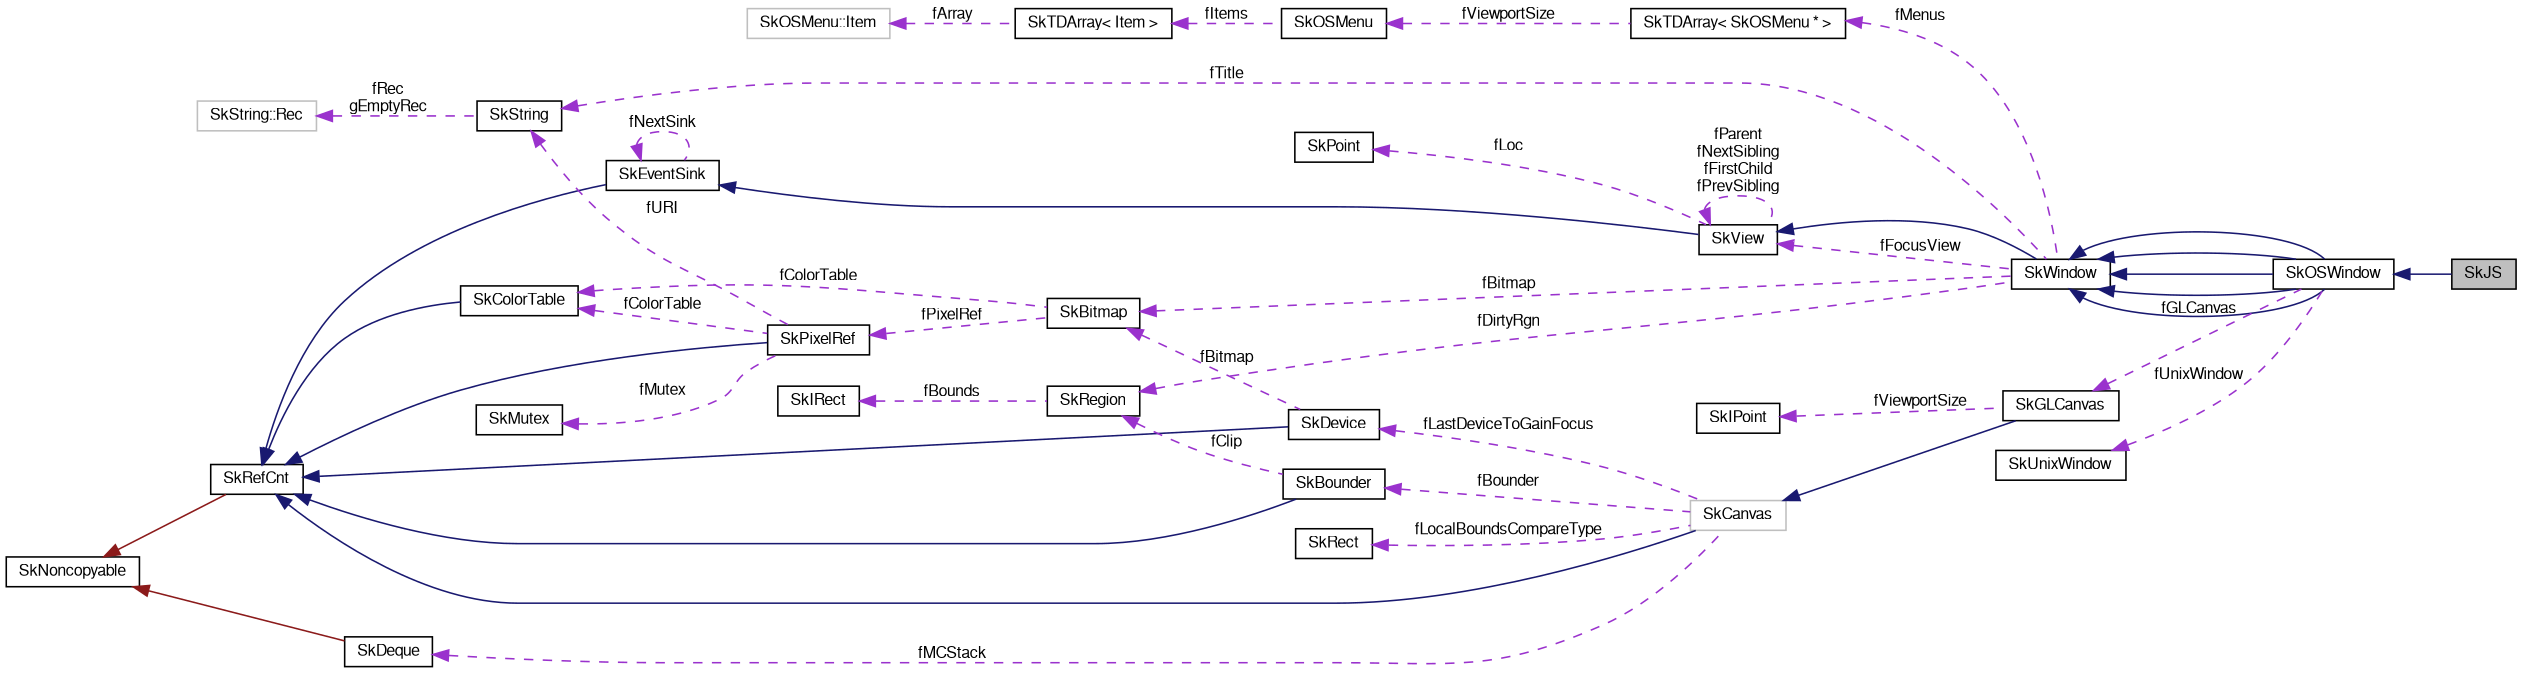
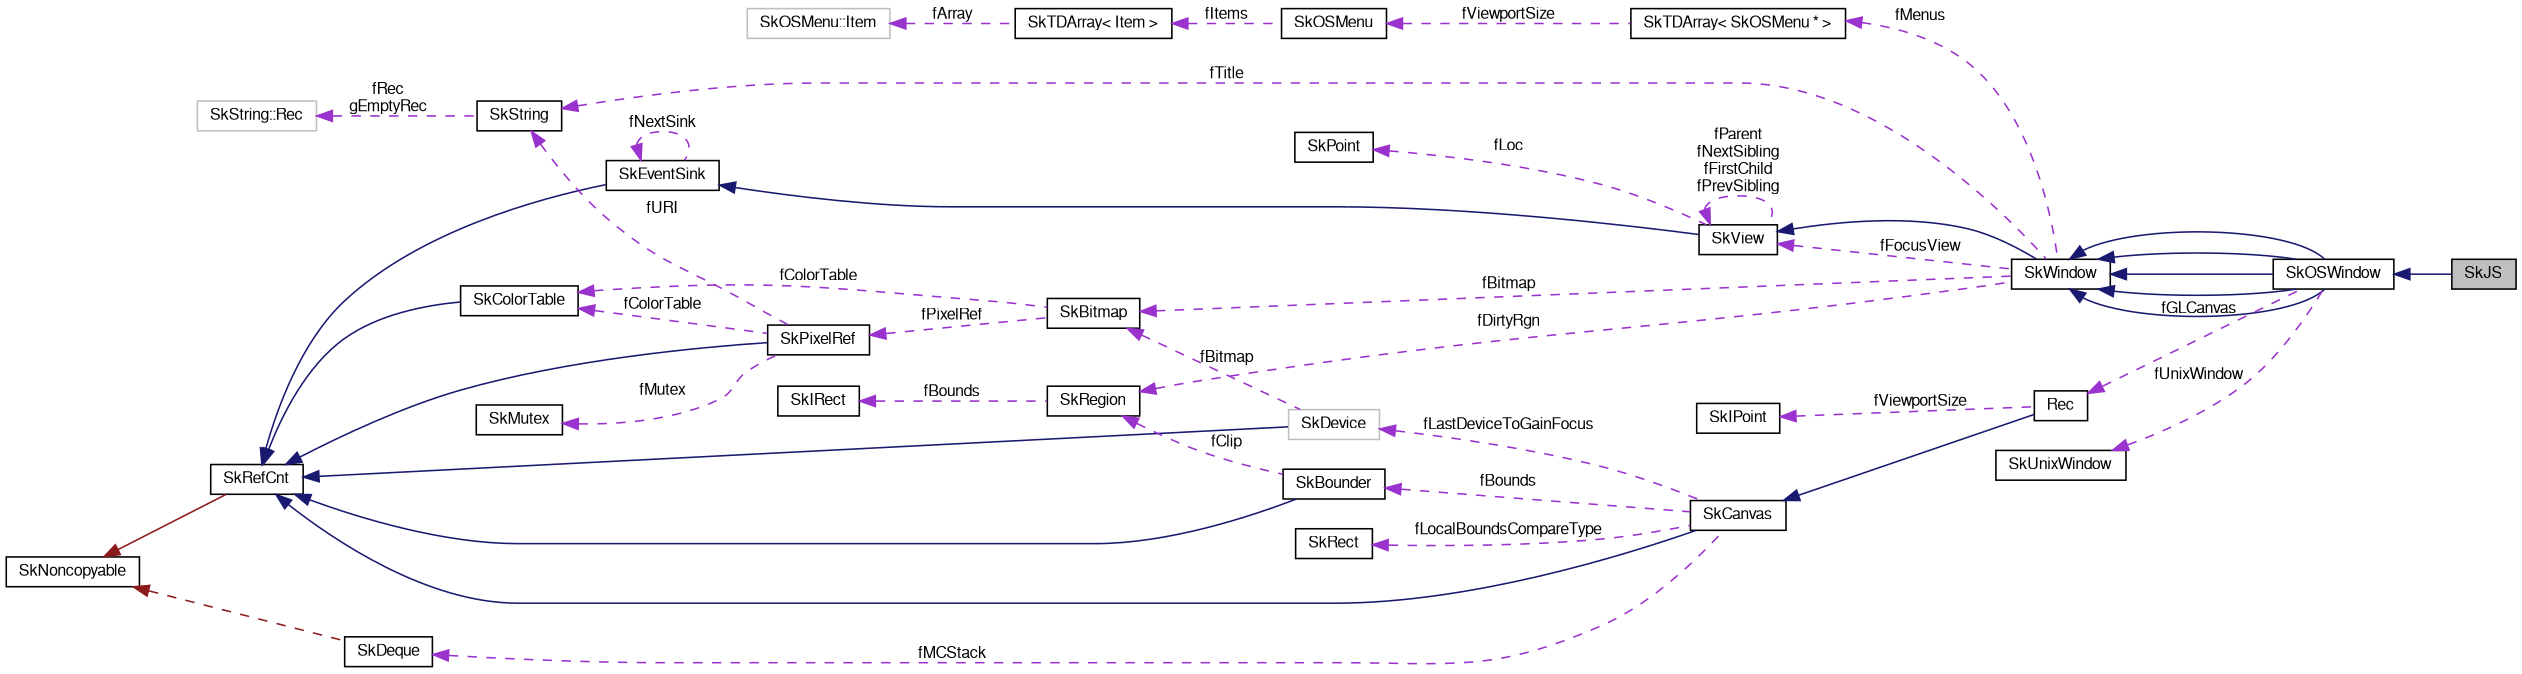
node "SkGLCanvas": label "SkGLCanvas" -> "Rec"
node "SkDevice": color black -> grey75
edge "SkCanvas" -> "SkBounder": label "fBounder" -> "fBounds"
node "SkCanvas": color grey75 -> black
edge "SkDeque" -> "SkNoncopyable": style solid -> dashed
